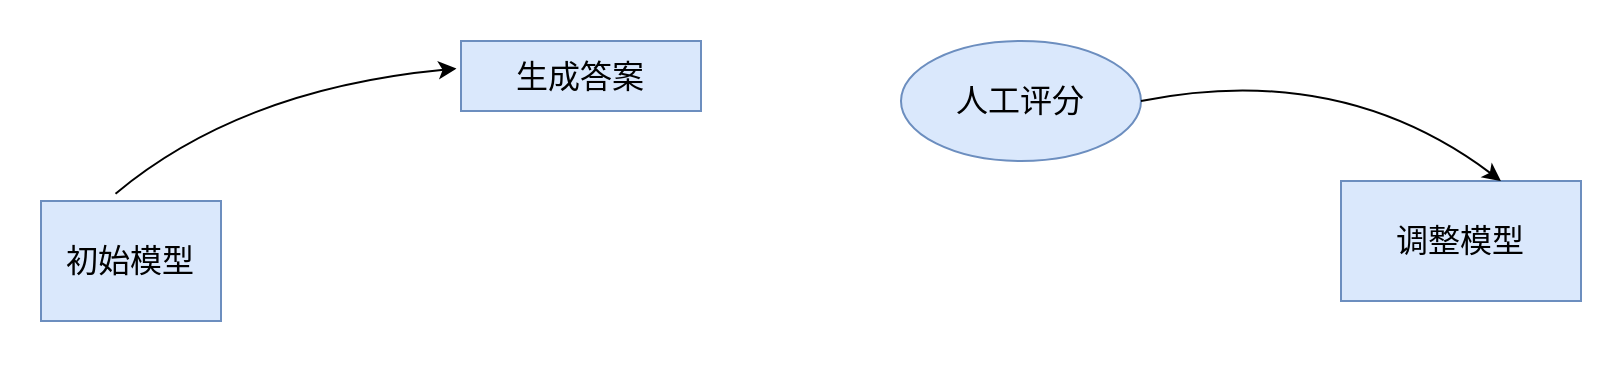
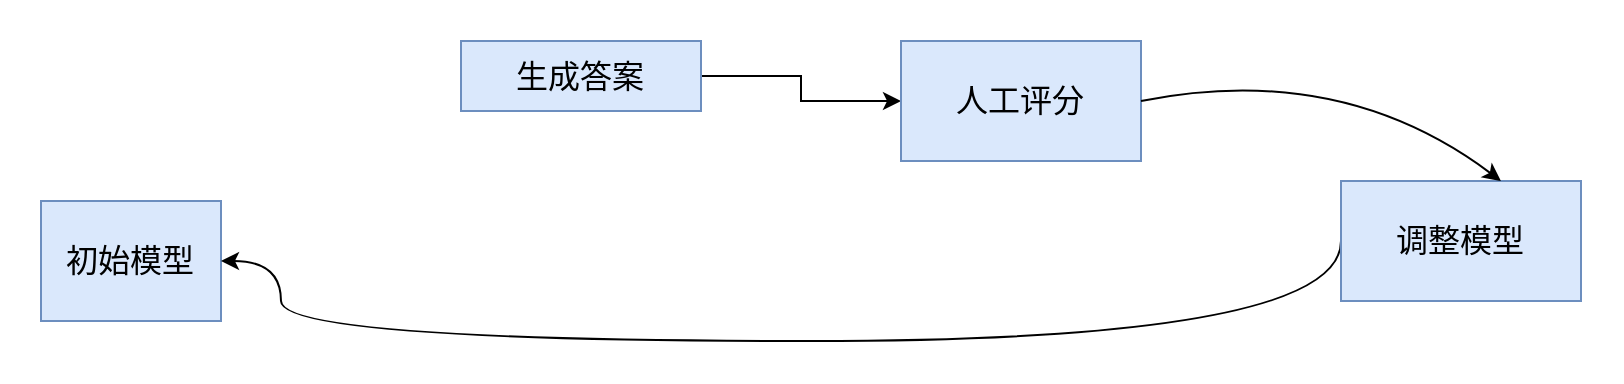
edge "生成答案" -> "人工评分": added
node "人工评分": shape ellipse -> rectangle
edge "初始模型" -> "生成答案": removed
edge "调整模型" -> "初始模型": added
